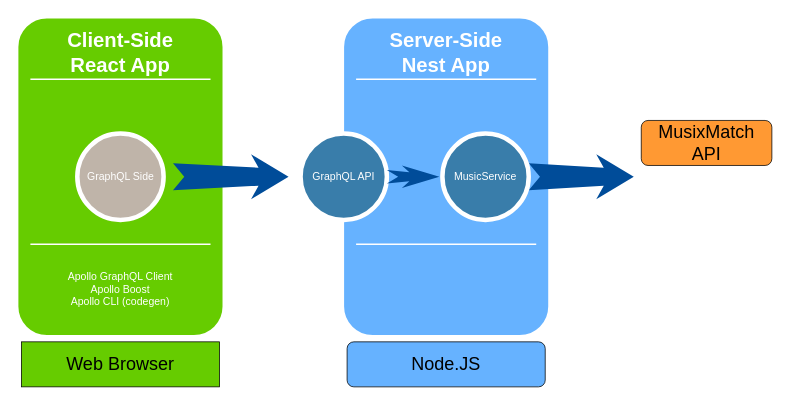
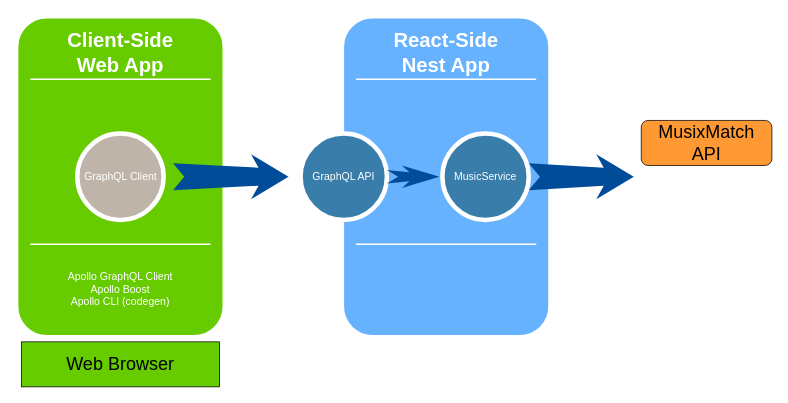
node "Client-Side React App": label "Client-Side React App" -> "Client-Side Web App"
node "Server-Side Nest App": label "Server-Side Nest App" -> "React-Side Nest App"
node "GraphQL Side": label "GraphQL Side" -> "GraphQL Client"
node "Node.JS": removed
